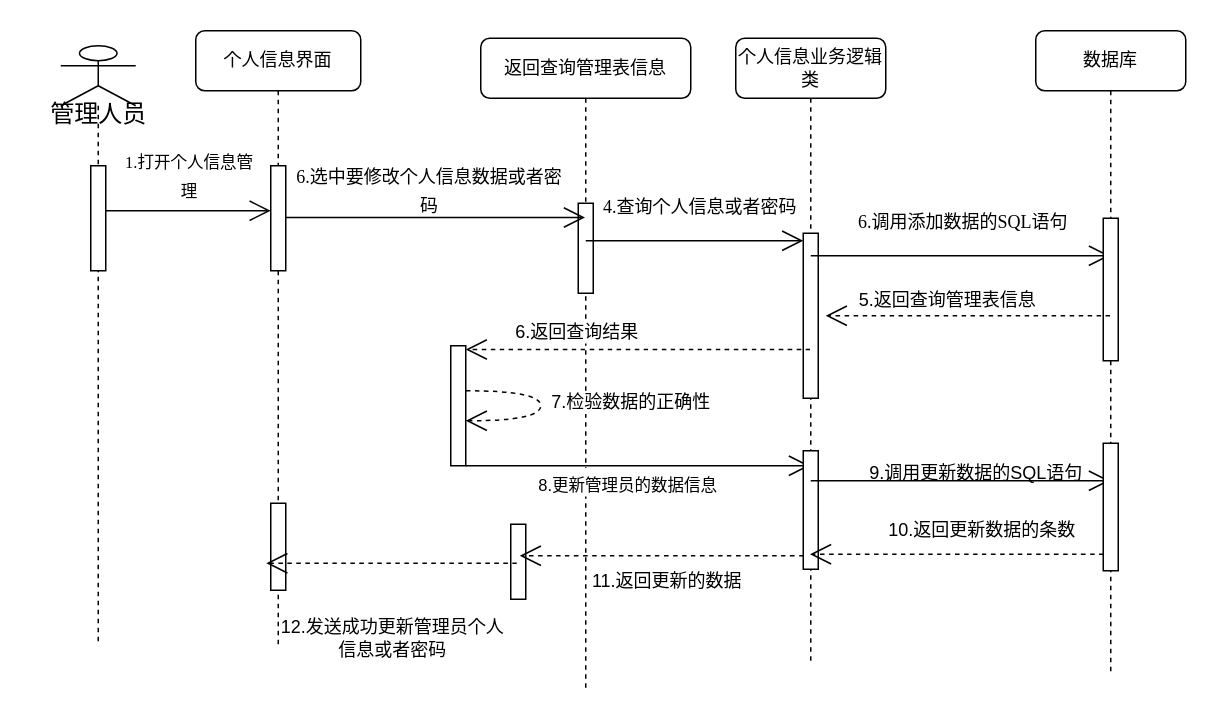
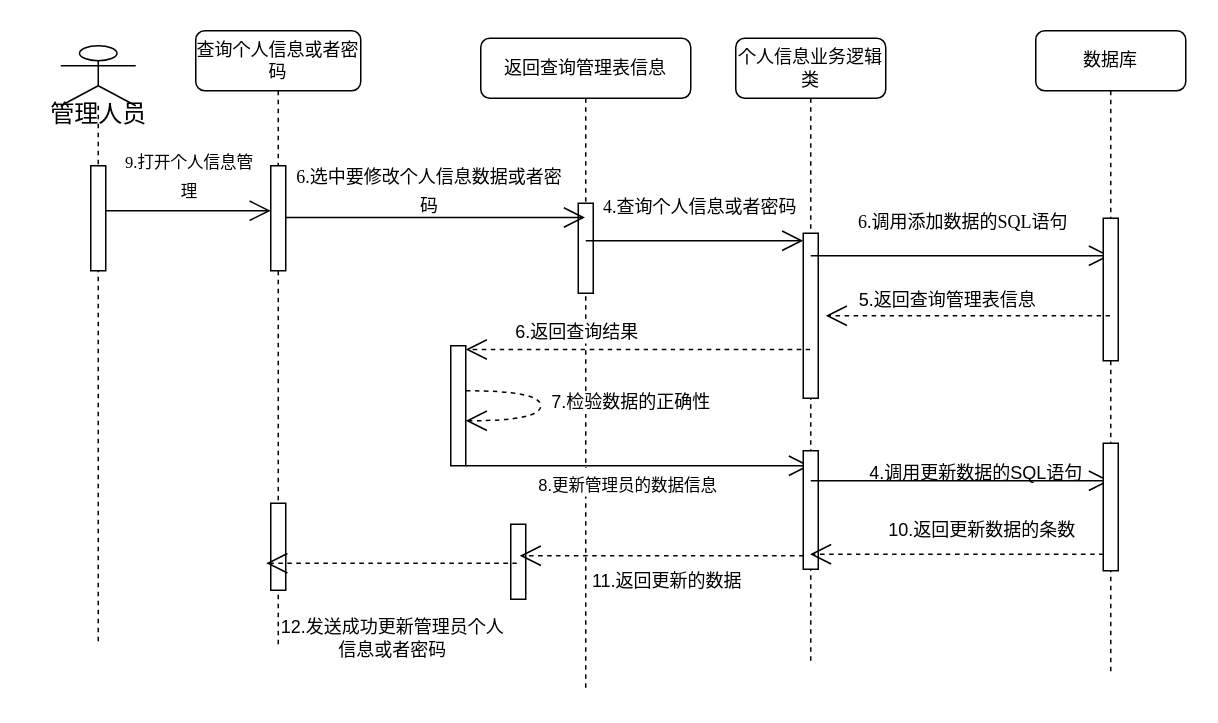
node "个人信息界面": label "个人信息界面" -> "查询个人信息或者密码"
node "1.打开个人信息管理": label "1.打开个人信息管理" -> "9.打开个人信息管理"
node "9.调用更新数据的SQL语句": label "9.调用更新数据的SQL语句" -> "4.调用更新数据的SQL语句"
